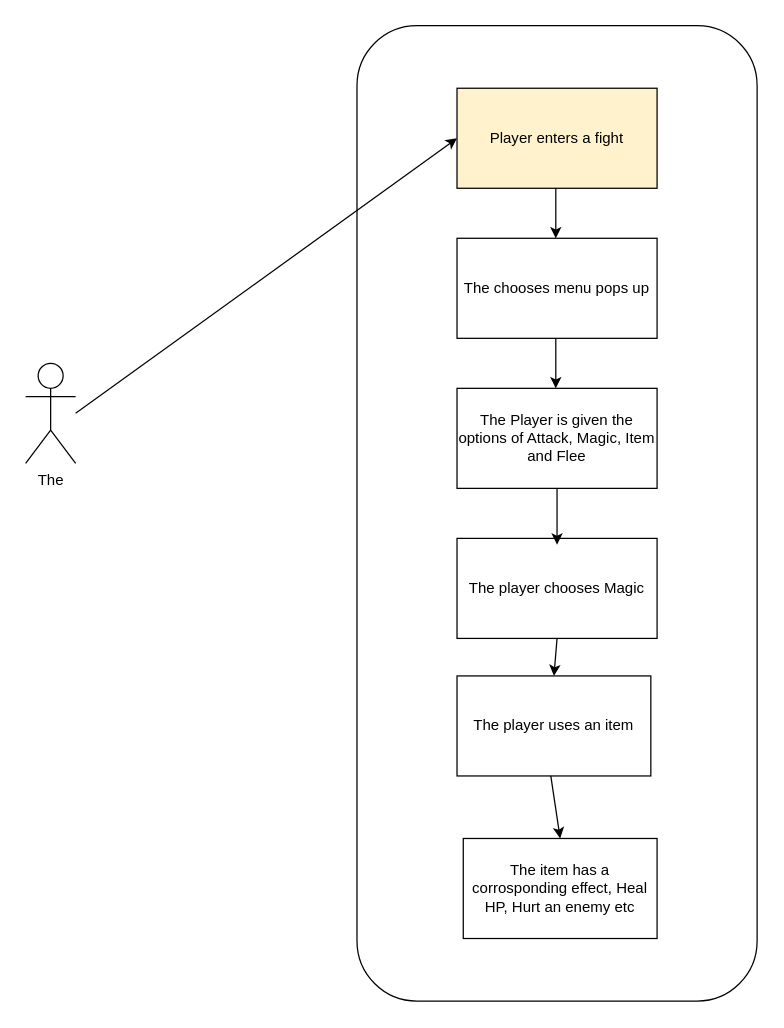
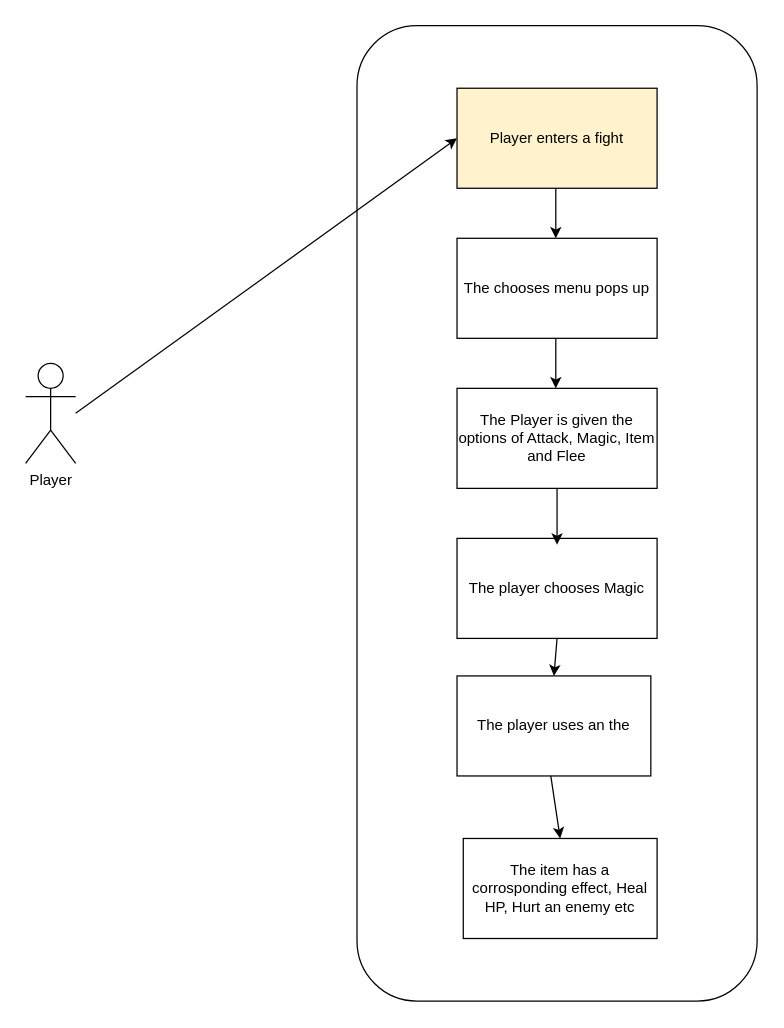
node "The": label "The" -> "Player"
node "The player uses an item": label "The player uses an item" -> "The player uses an the"
